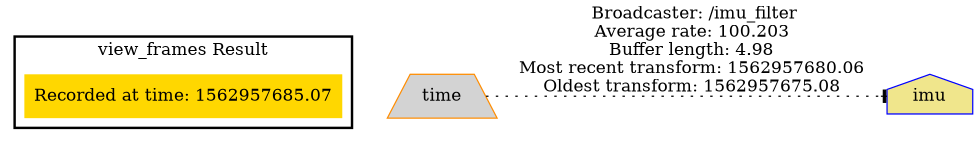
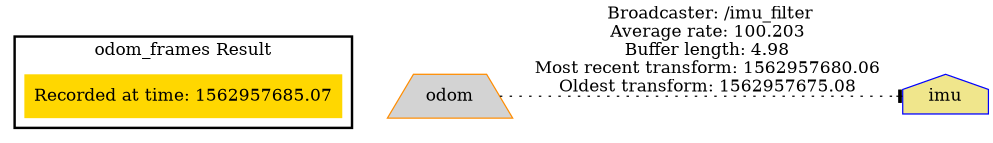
cluster "view_frames Result": label "view_frames Result" -> "odom_frames Result"
node "time": label "time" -> "odom"
